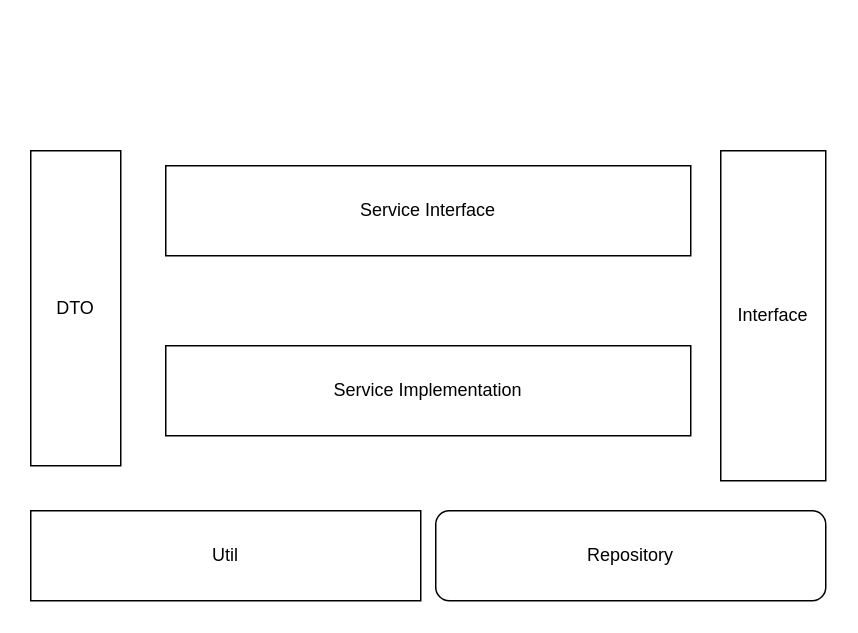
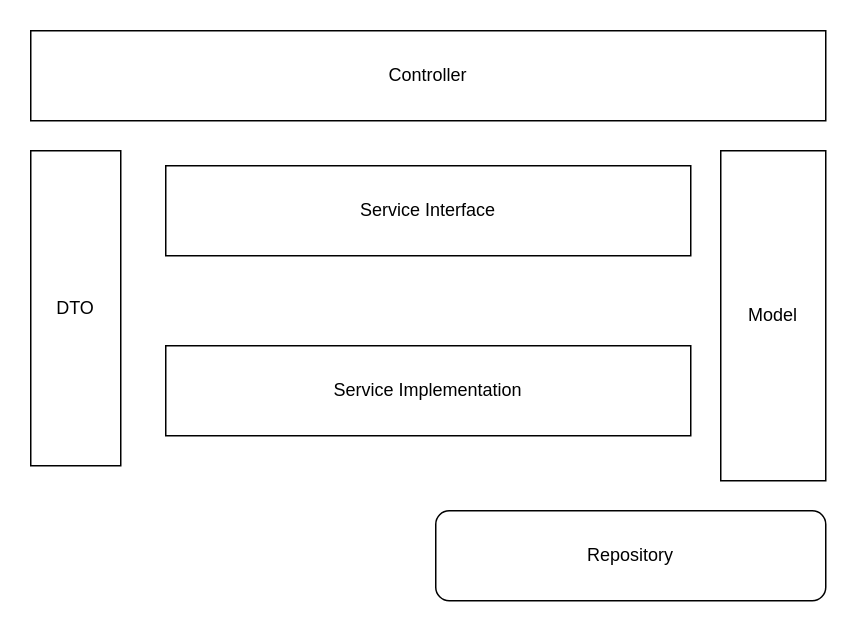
node "Controller": added
node "Interface": label "Interface" -> "Model"
node "Util": removed
